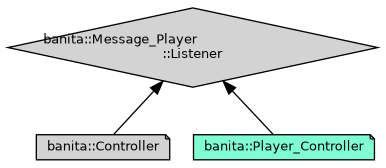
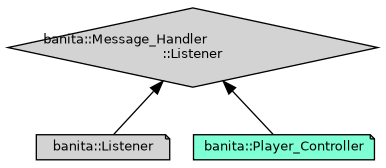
node "banita::Message_Player ::Listener": label "banita::Message_Player ::Listener" -> "banita::Message_Handler ::Listener"
node "banita::Controller": label "banita::Controller" -> "banita::Listener"
